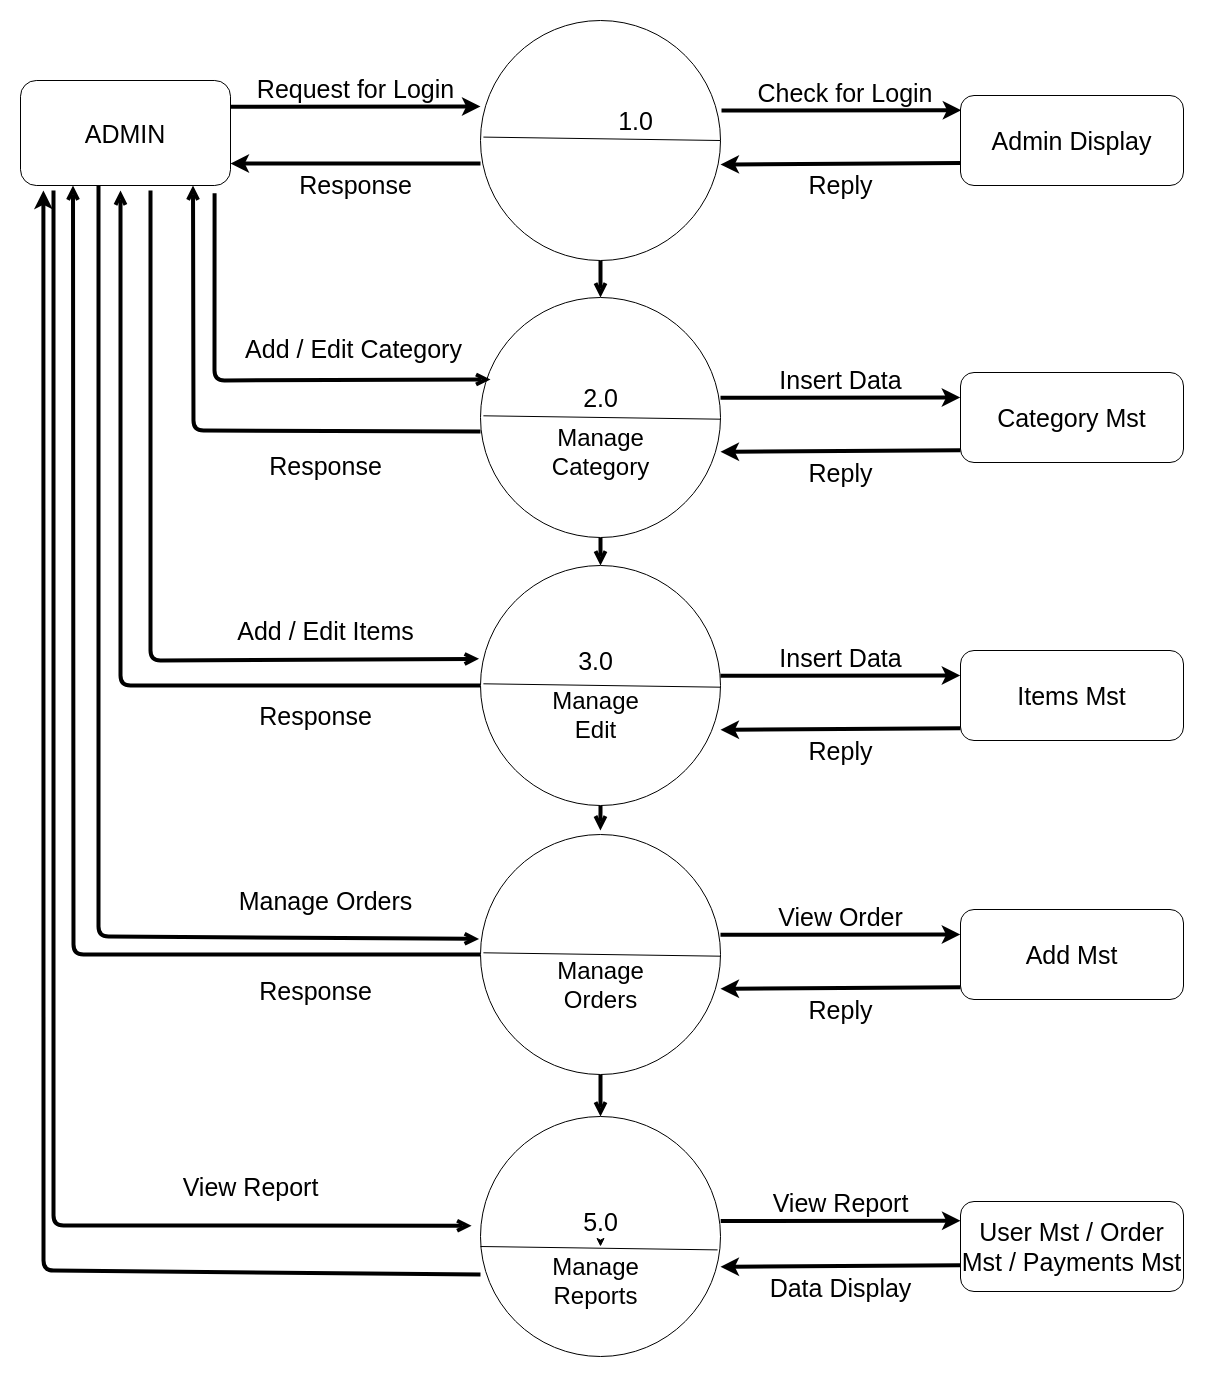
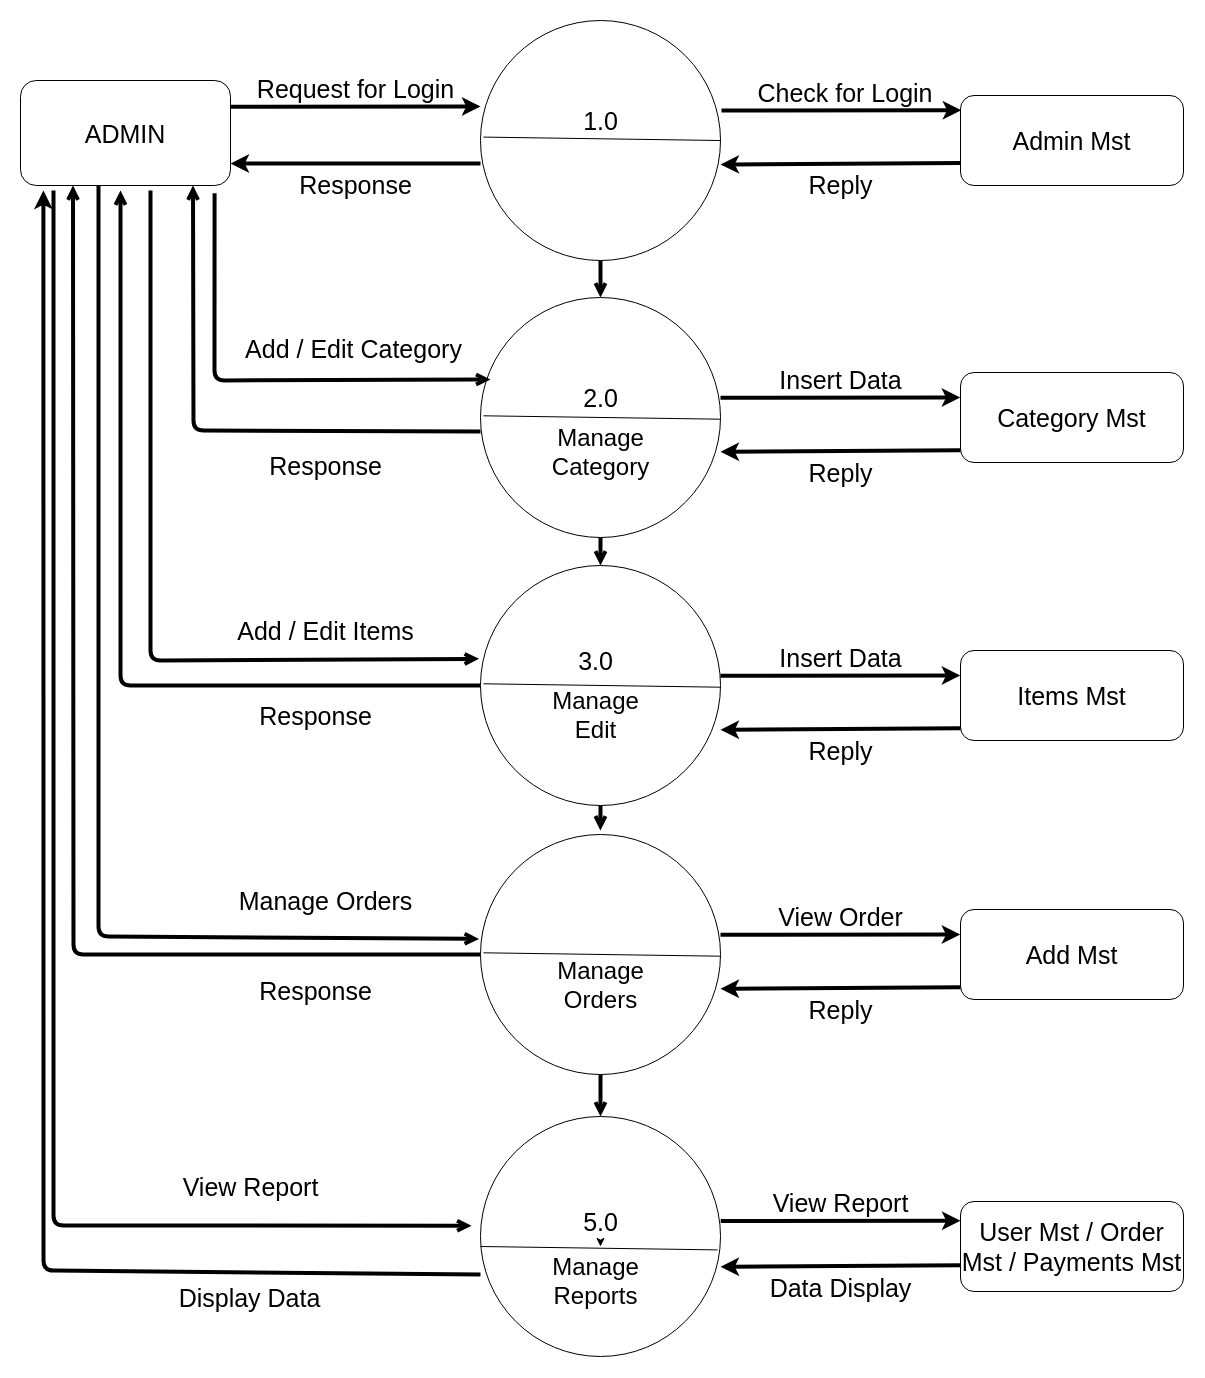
node "1.0": moved (636, 121) -> (601, 121)
node "Admin Display": label "Admin Display" -> "Admin Mst"
node "Display Data": added
